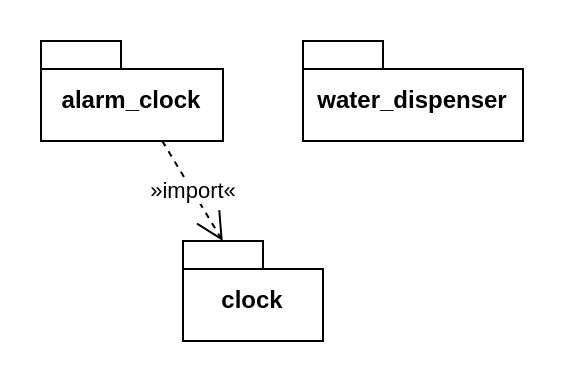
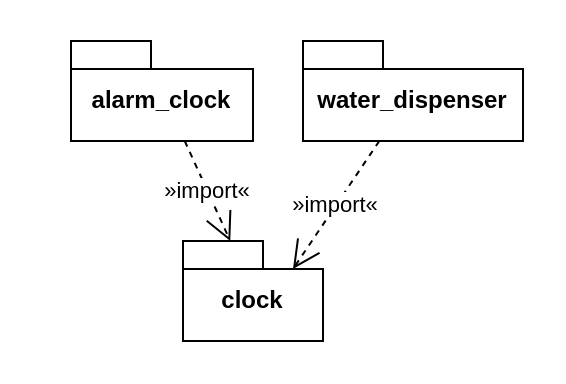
node "alarm_clock": moved (132, 91) -> (162, 91)
edge "water_dispenser" -> "clock": added, label "»import«"
